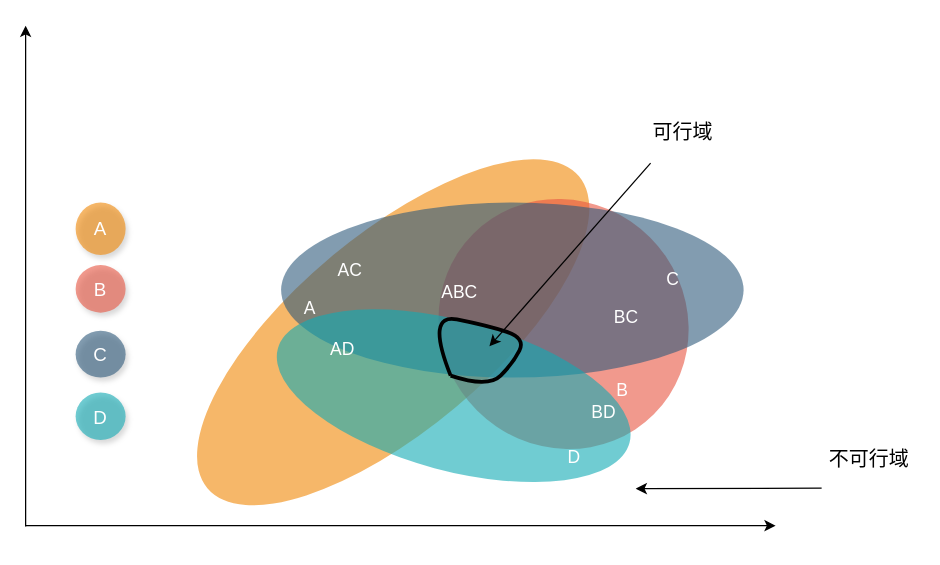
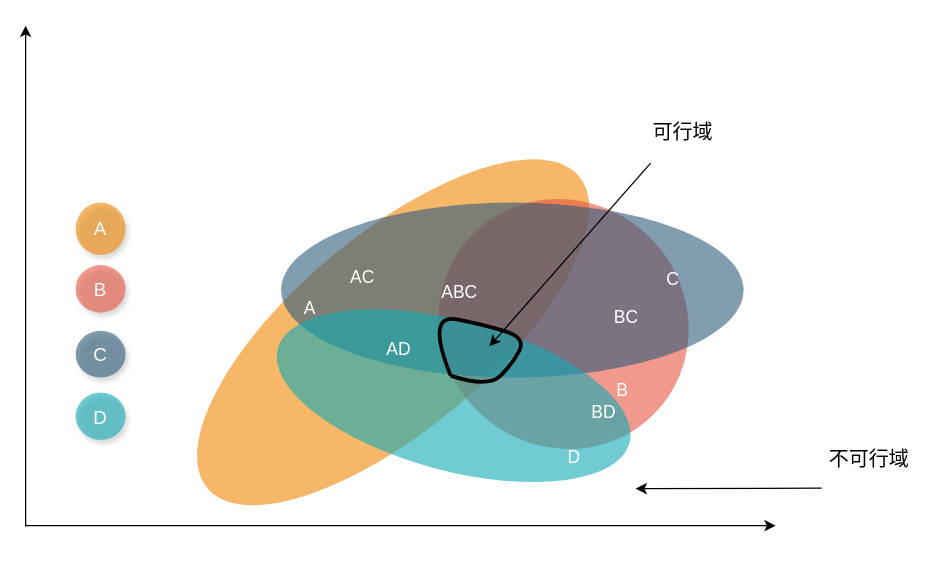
node "AC": moved (354, 270) -> (367, 277)
node "AD": moved (347, 350) -> (403, 350)
